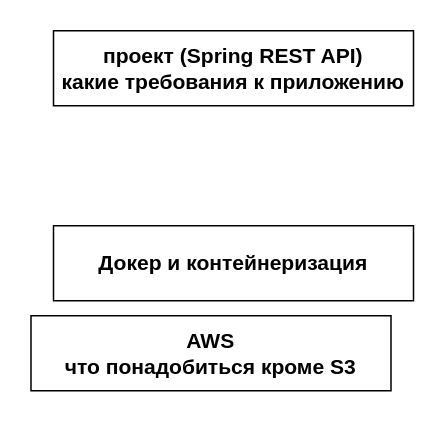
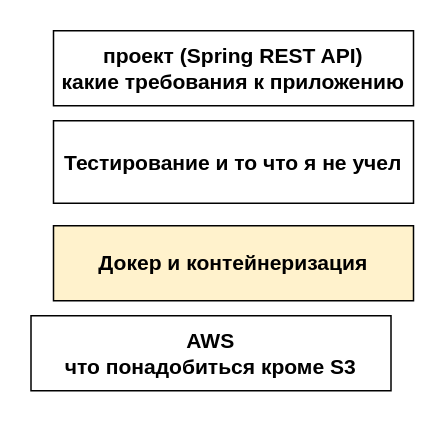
node "Тестирование и то что я не учел": added
node "Докер и контейнеризация": fillcolor #ffffff -> #fff2cc
